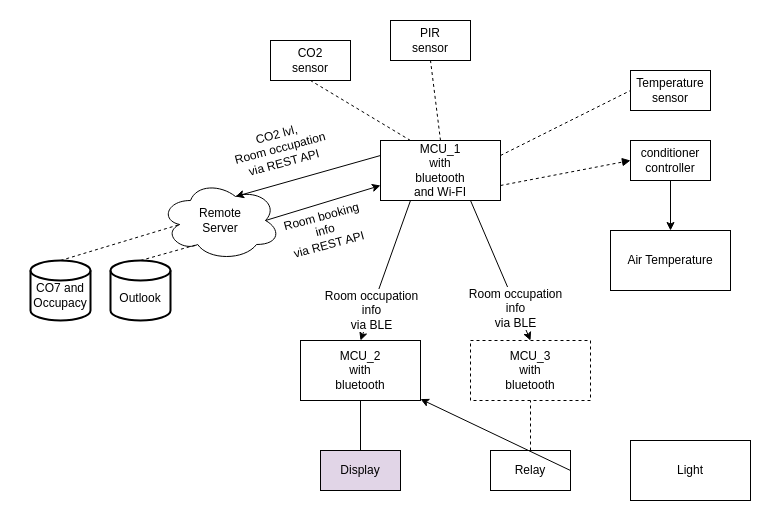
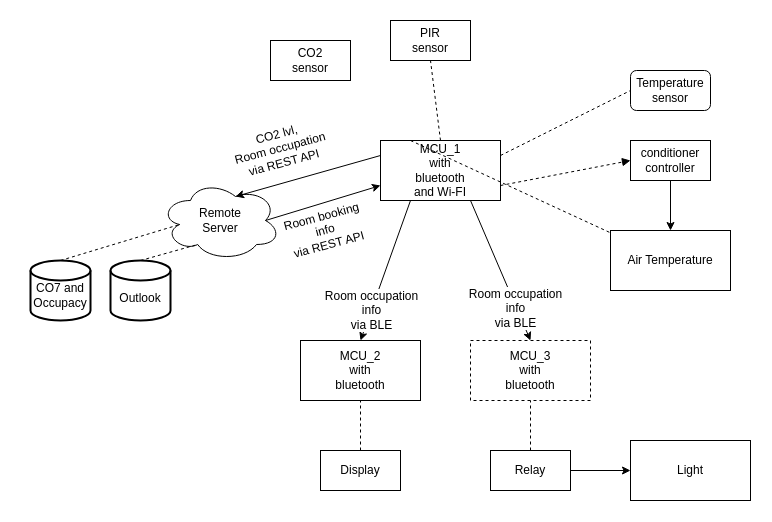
node "Temperature sensor": shape rectangle -> rounded rectangle
edge "CO2 sensor" -- "MCU_1 with bluetooth and Wi-FI": now "Air Temperature" -- "MCU_1 with bluetooth and Wi-FI"
edge "MCU_2 with bluetooth" -- "Display": style solid -> dashed
edge "Relay" -> "MCU_2 with bluetooth": now "Relay" -> "Light"
node "Display": fillcolor #e1d5e7 -> #ffffff
